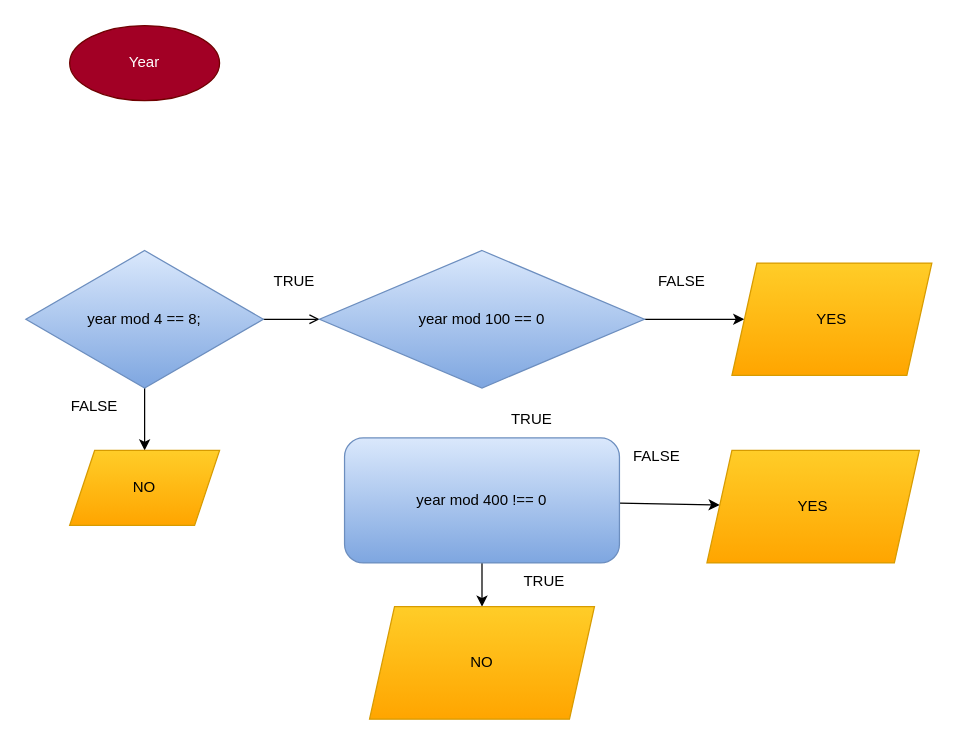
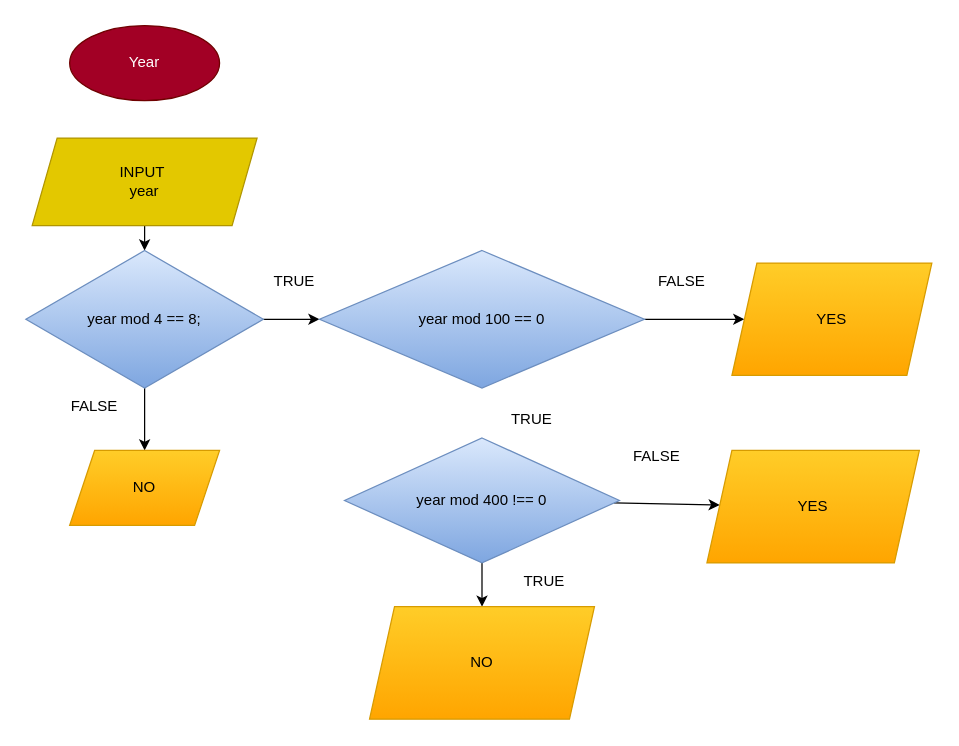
node "INPUT year": added
edge "INPUT year" -> "year mod 4 == 8;": added
edge "year mod 4 == 8;" -> "year mod 100 == 0": arrowhead open -> classic
node "year mod 400 !== 0": shape rounded rectangle -> diamond
